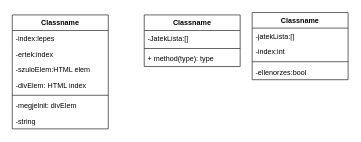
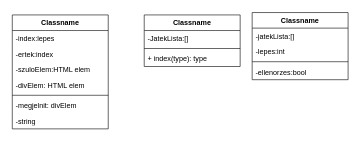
node "-index:int": label "-index:int" -> "-lepes:int"
node "+ method(type): type": label "+ method(type): type" -> "+ index(type): type"
node "-divElem: HTML index": label "-divElem: HTML index" -> "-divElem: HTML elem"
